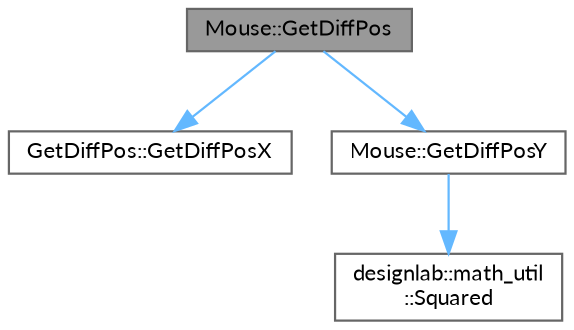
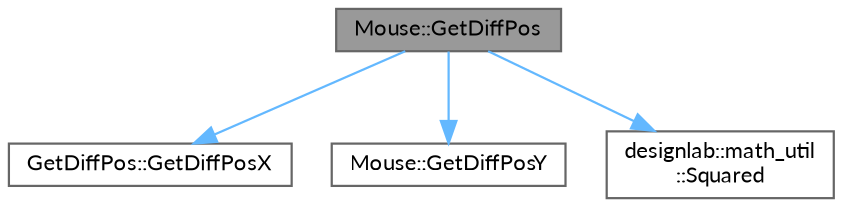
edge "Mouse::GetDiffPosY" -> "designlab::math_util ::Squared": now "Mouse::GetDiffPos" -> "designlab::math_util ::Squared"
